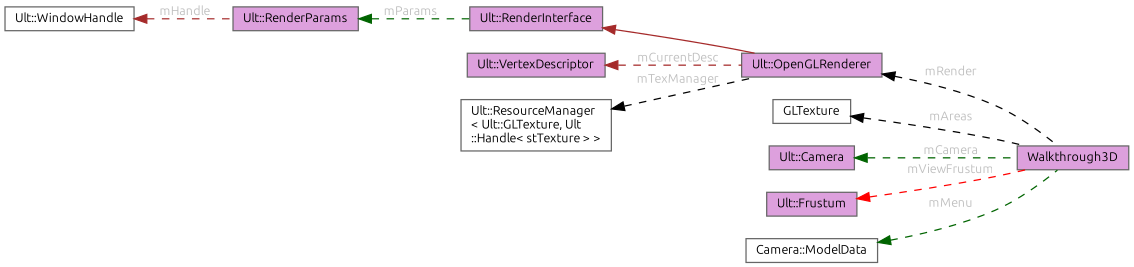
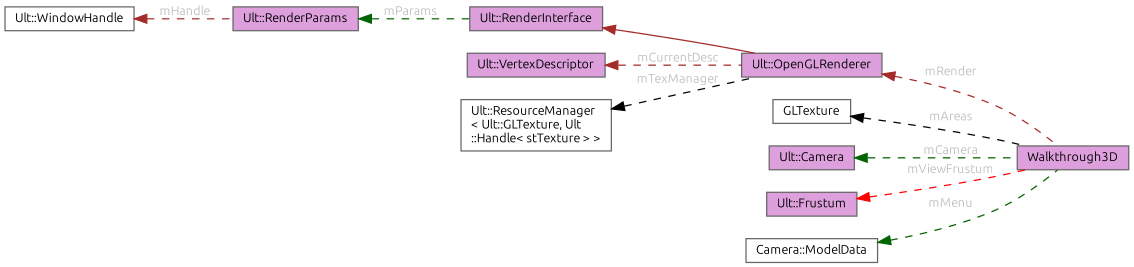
edge "Walkthrough3D" -> "Ult::OpenGLRenderer": color black -> brown
